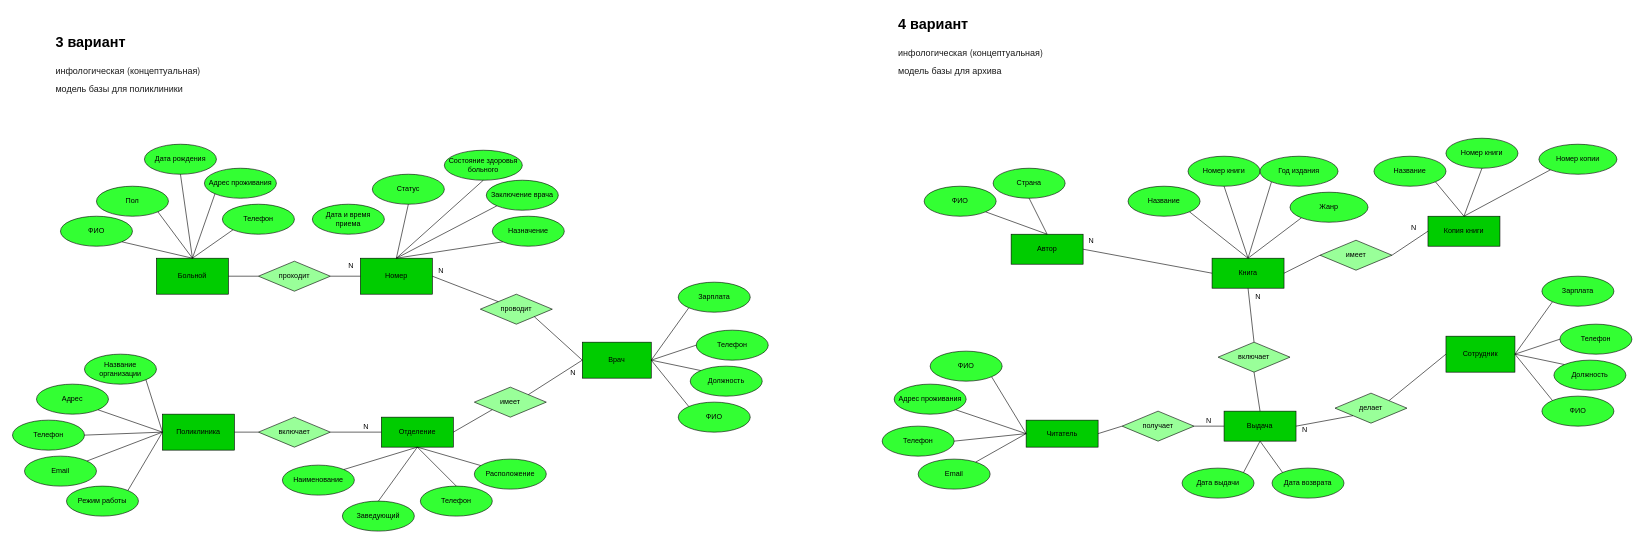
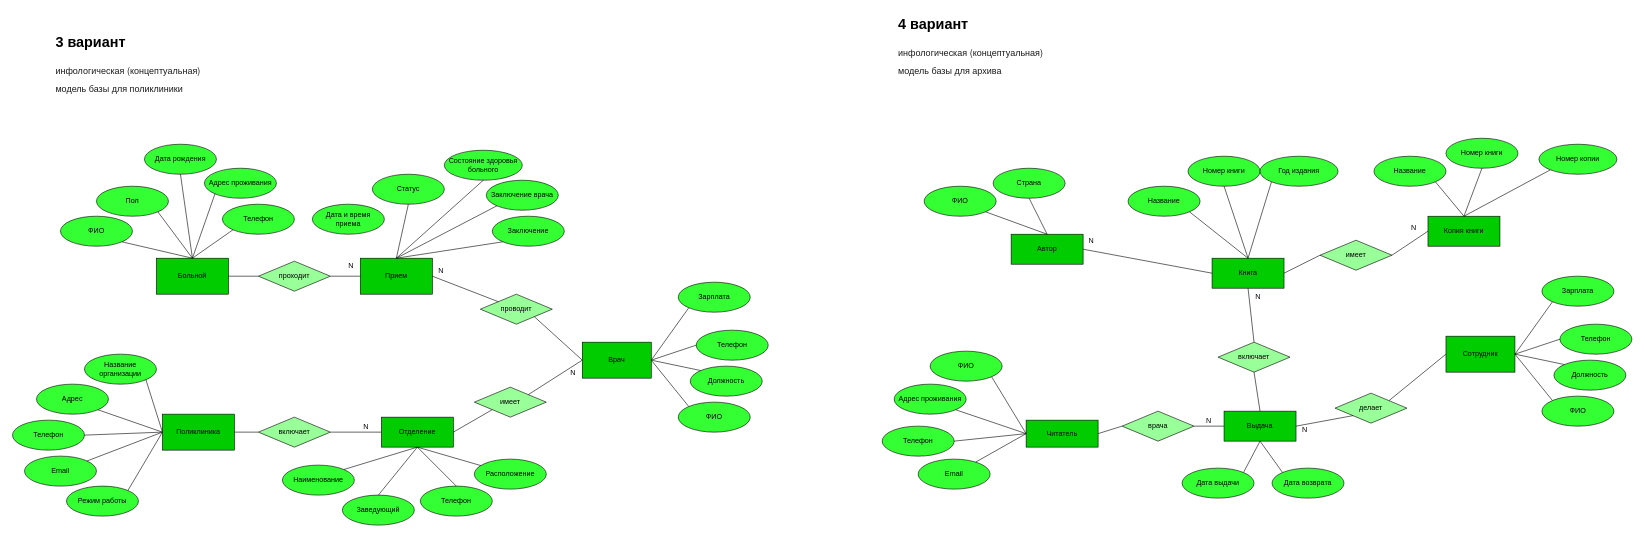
node "Жанр": removed
node "Назначение": label "Назначение" -> "Заключение"
edge "Жанр" -- "Книга": removed
node "Номер": label "Номер" -> "Прием"
node "получает": label "получает" -> "врача"
node "Заведующий": moved (378, 516) -> (378, 510)
